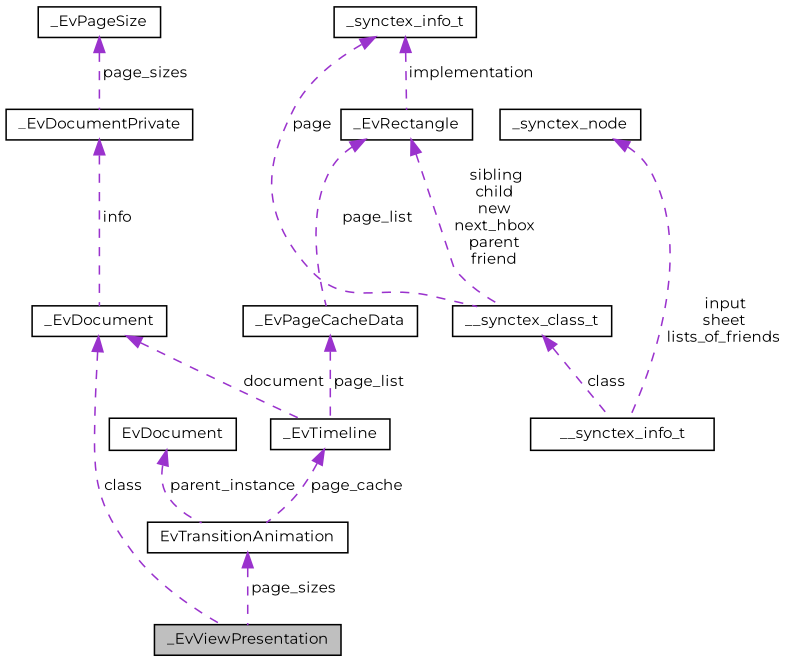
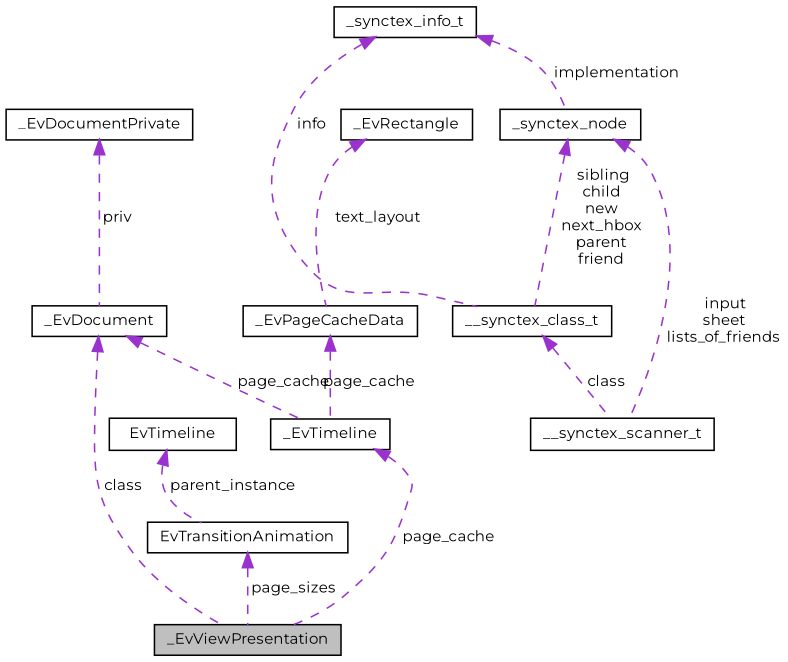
node "_EvPageSize": removed
edge "_EvRectangle" -> "_synctex_info_t": now "_synctex_node" -> "_synctex_info_t"
edge "__synctex_class_t" -> "_synctex_info_t": label " page" -> " info"
edge "_EvDocument" -> "_EvDocumentPrivate": label " info" -> " priv"
edge "_EvPageCacheData" -> "_EvRectangle": label " page_list" -> " text_layout"
edge "__synctex_class_t" -> "_EvRectangle": now "__synctex_class_t" -> "_synctex_node"
edge "_EvTimeline" -> "_EvDocument": label " document" -> " page_cache"
edge "_EvTimeline" -> "_EvPageCacheData": label " page_list" -> " page_cache"
node "EvDocument": label "EvDocument" -> "EvTimeline"
node "__synctex_info_t": label "__synctex_info_t" -> "__synctex_scanner_t"
edge "EvTransitionAnimation" -> "_EvTimeline": now "_EvViewPresentation" -> "_EvTimeline"
